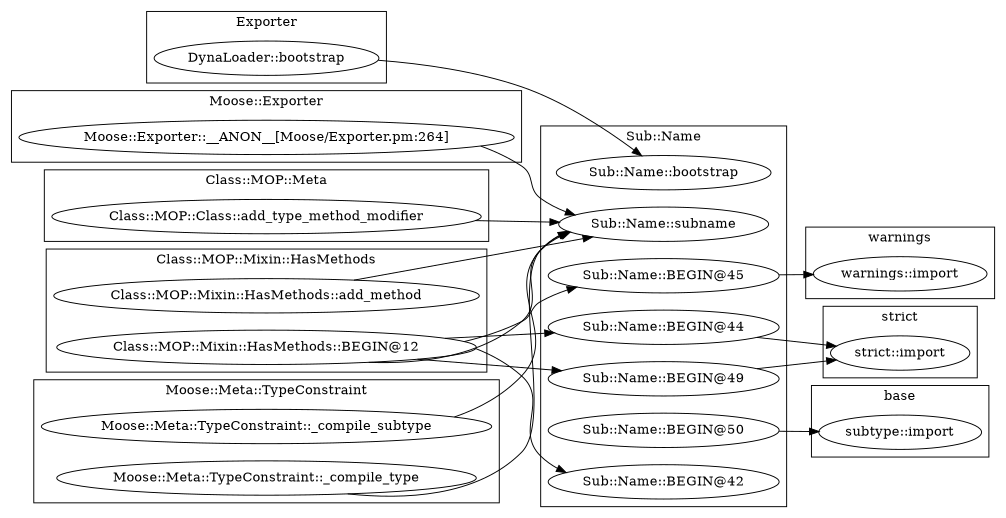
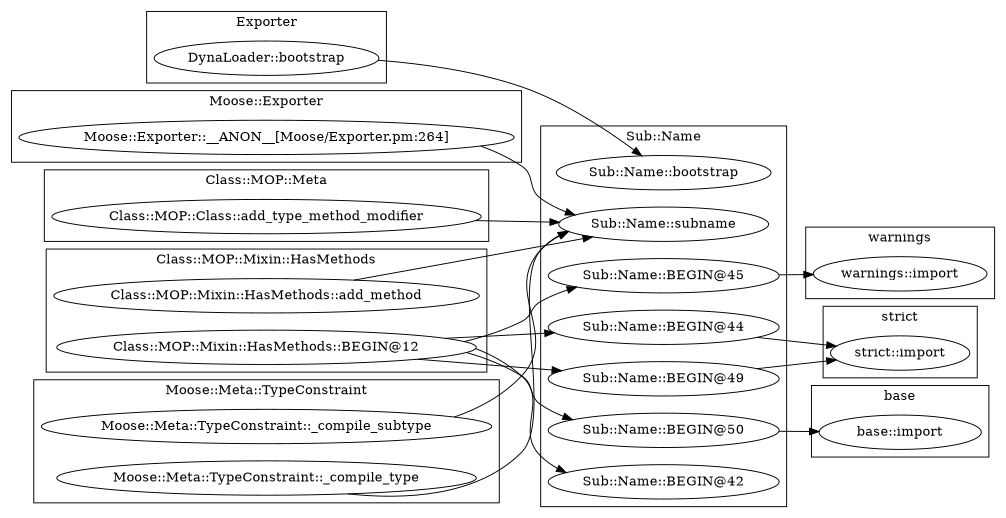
edge "Class::MOP::Mixin::HasMethods::BEGIN@12" -> "Sub::Name::subname": now "Class::MOP::Mixin::HasMethods::BEGIN@12" -> "Sub::Name::BEGIN@50"
node "subtype::import": label "subtype::import" -> "base::import"
